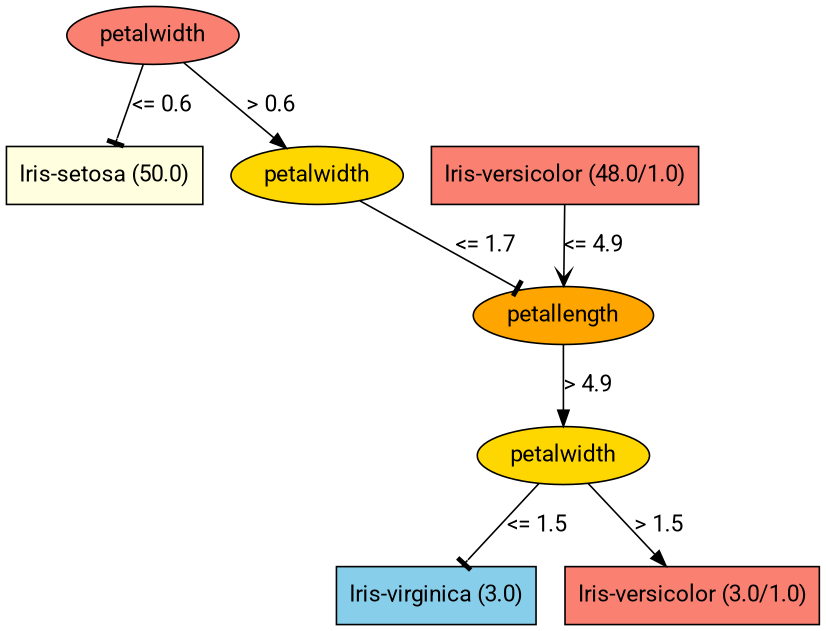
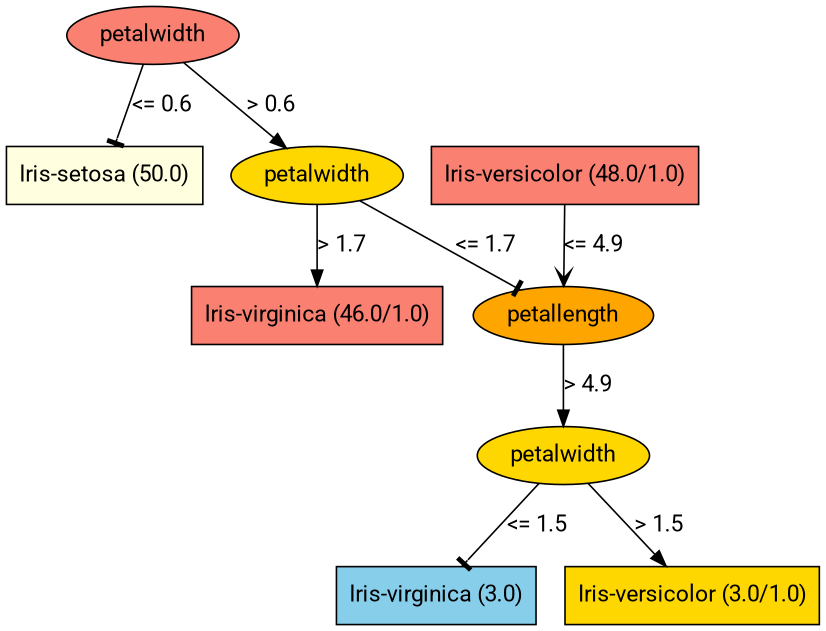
node "Iris-virginica (46.0/1.0)": added
node "Iris-versicolor (3.0/1.0)": fillcolor salmon -> gold
